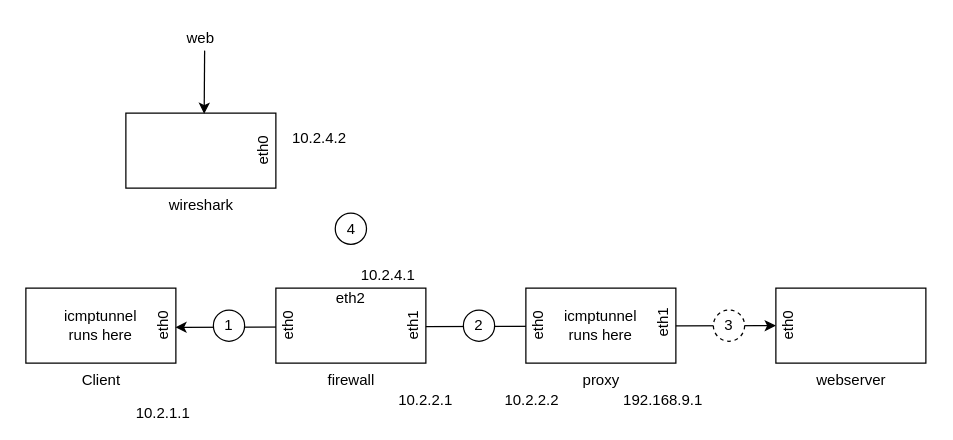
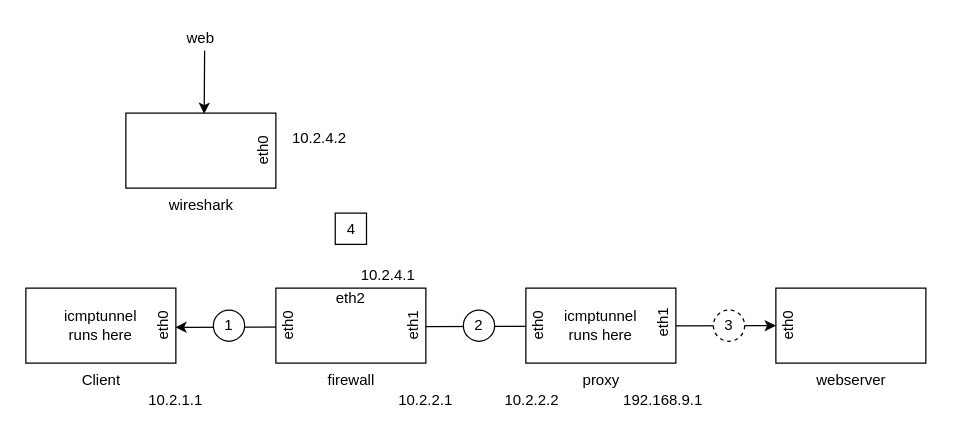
node "4": shape ellipse -> rectangle
node "10.2.1.1": moved (163, 413) -> (176, 401)
